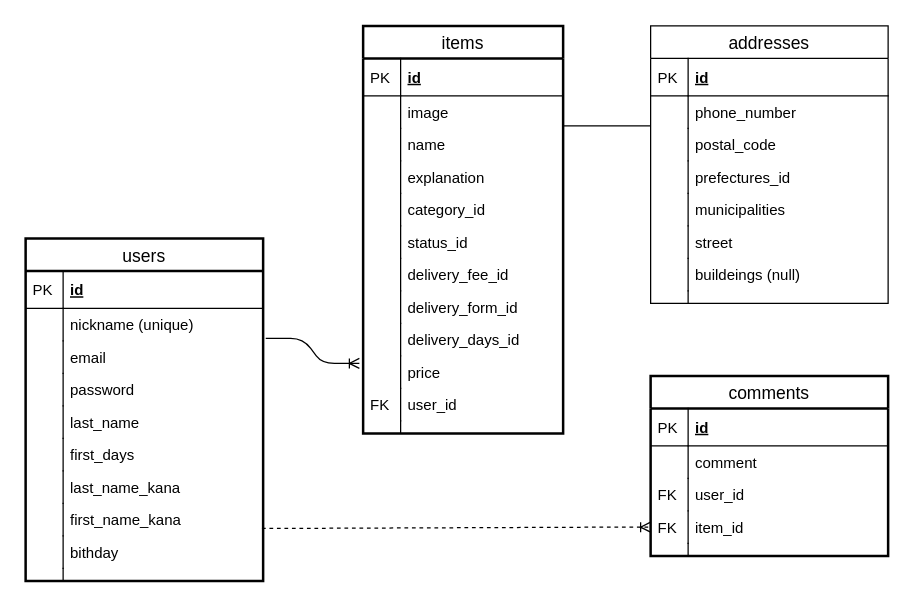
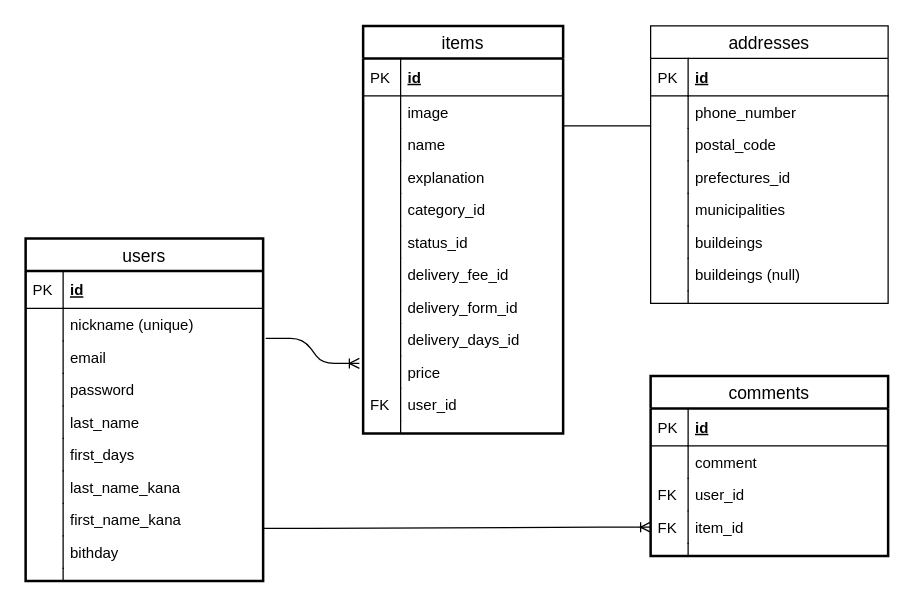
node "street": label "street" -> "buildeings"
edge "first_name_kana" -> "item_id": style dashed -> solid
